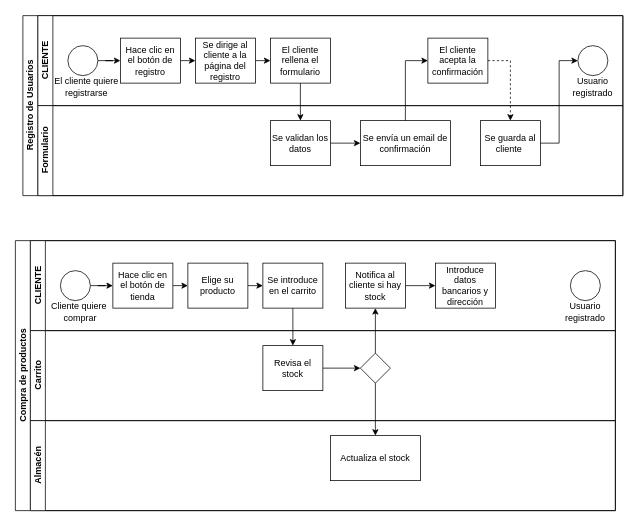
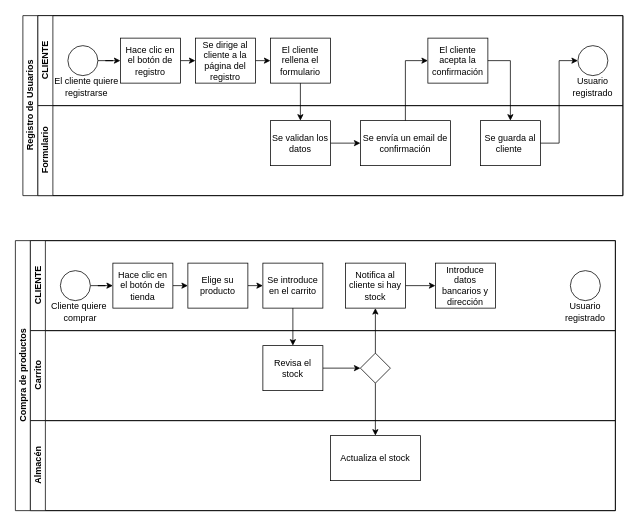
edge "El cliente acepta la confirmación" -> "Se guarda al cliente": style dashed -> solid
